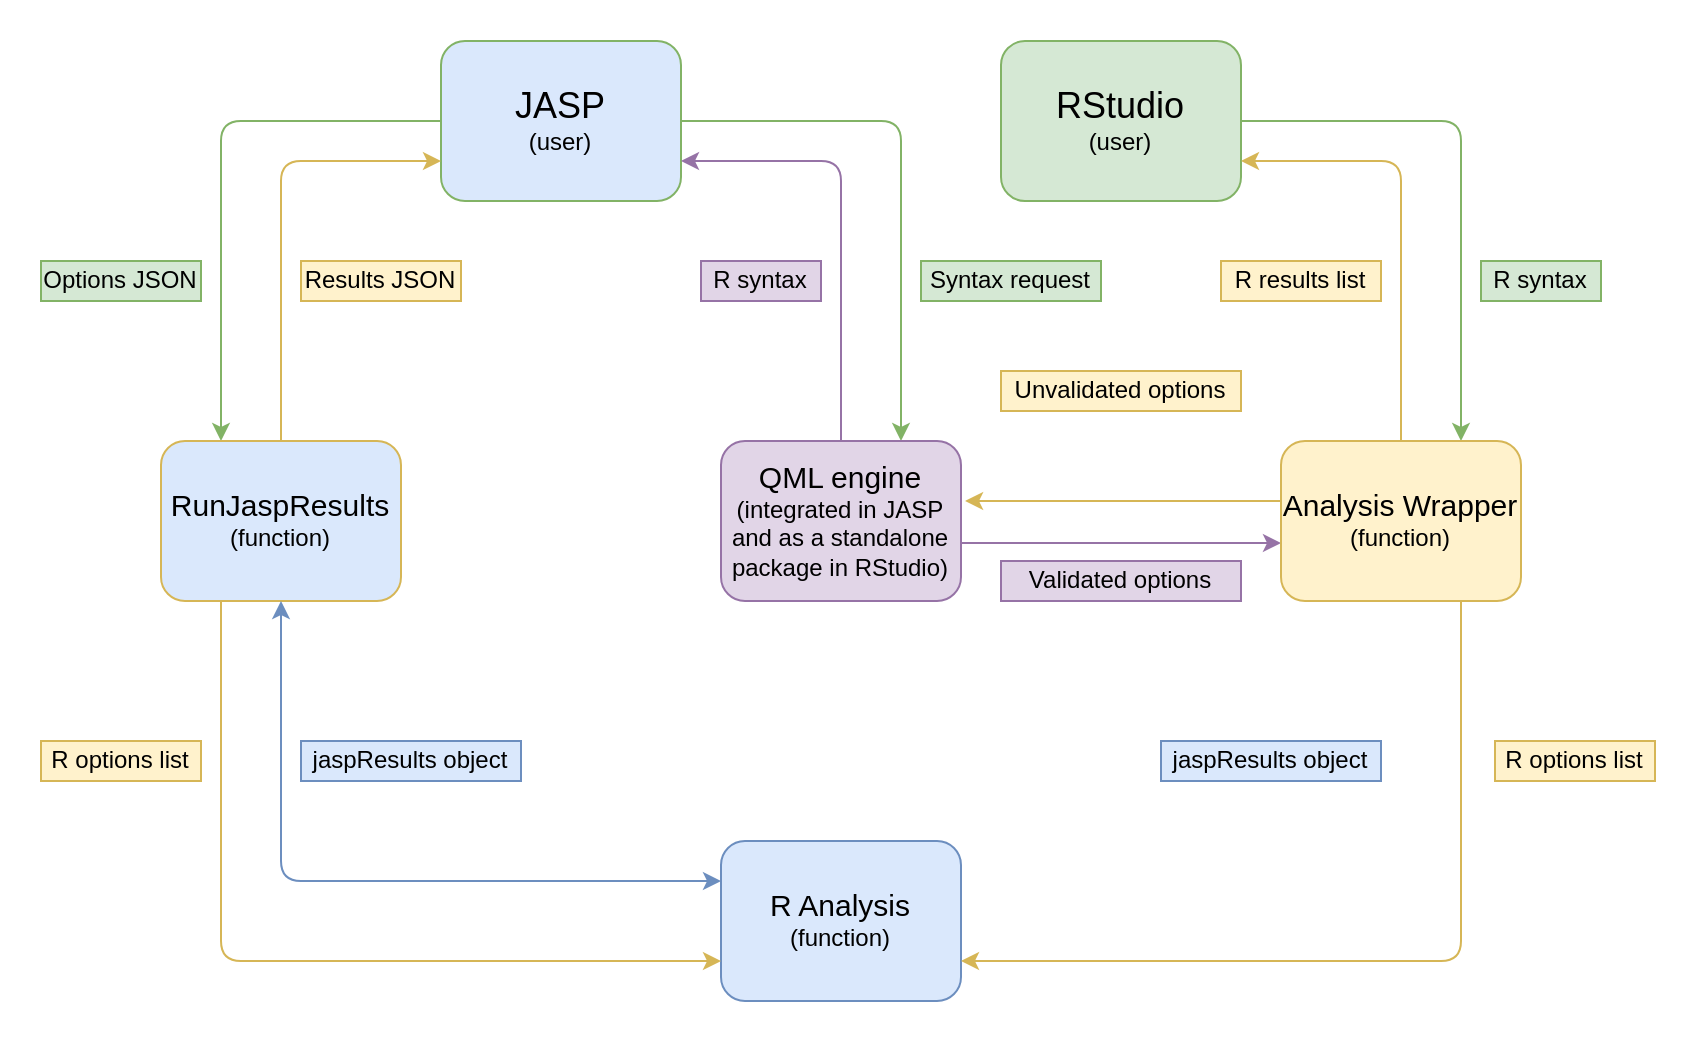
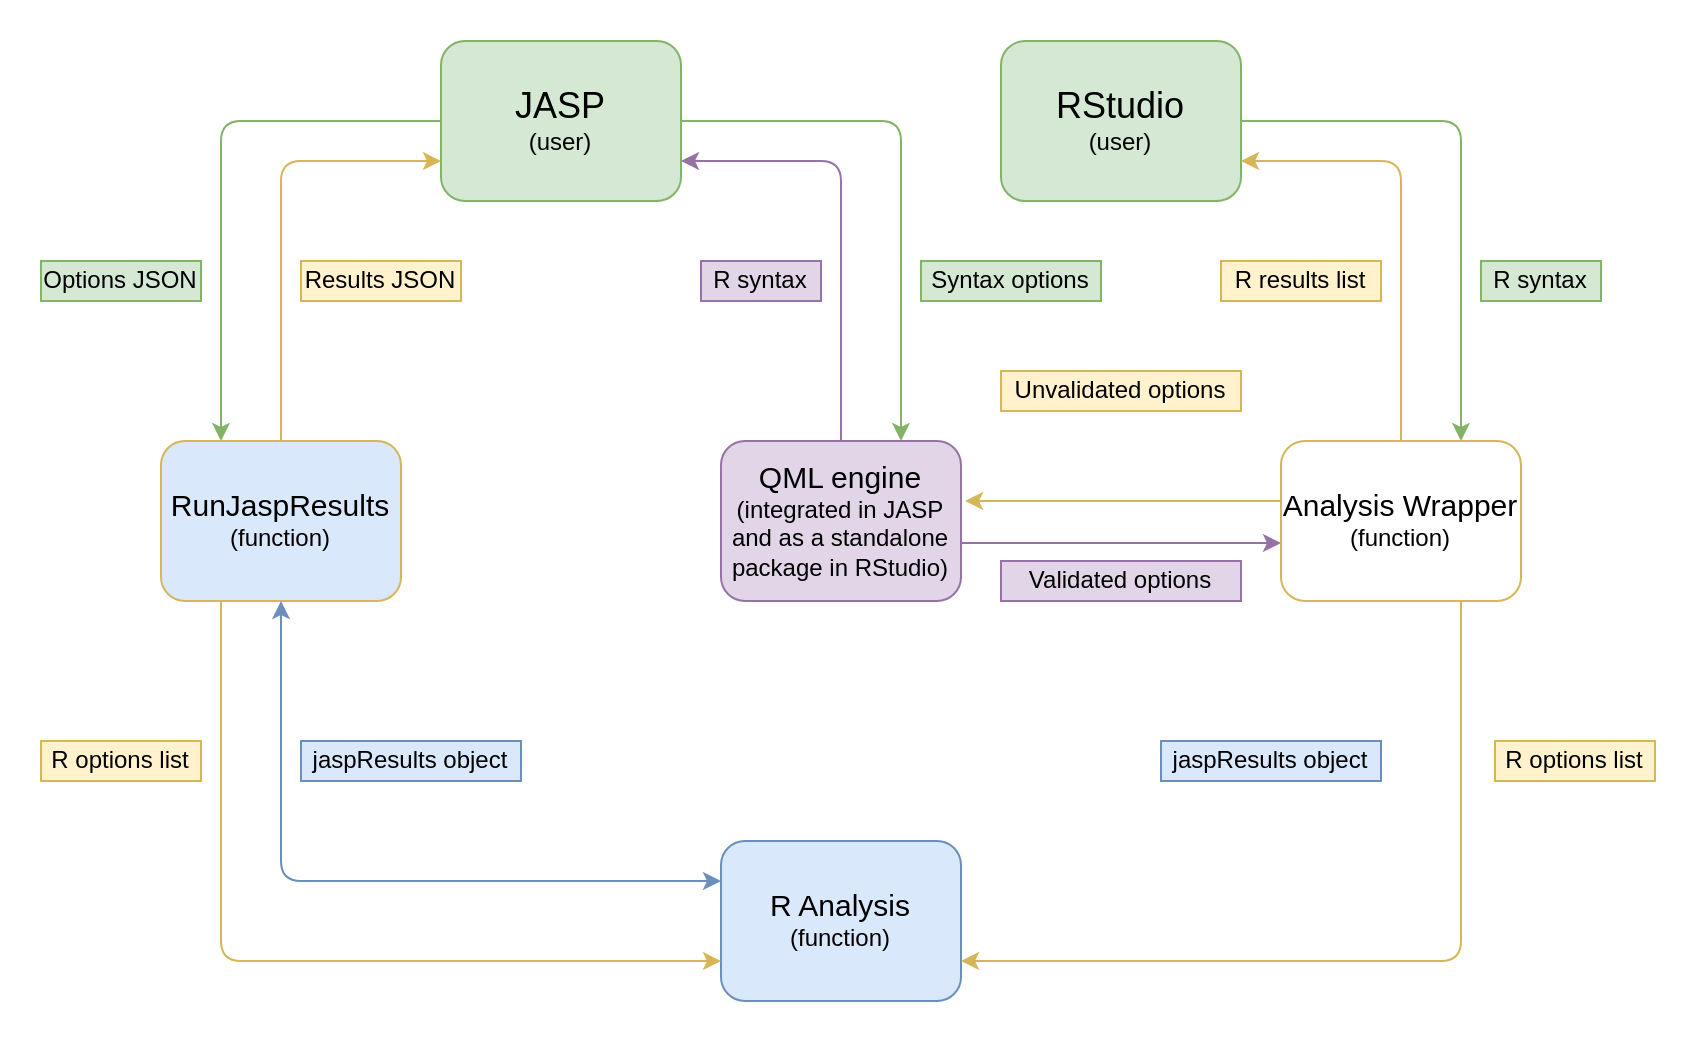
node "JASP (user)": fillcolor #dae8fc -> #d5e8d4
node "Syntax request": label "Syntax request" -> "Syntax options"
node "Analysis Wrapper (function)": fillcolor #fff2cc -> #ffffff
